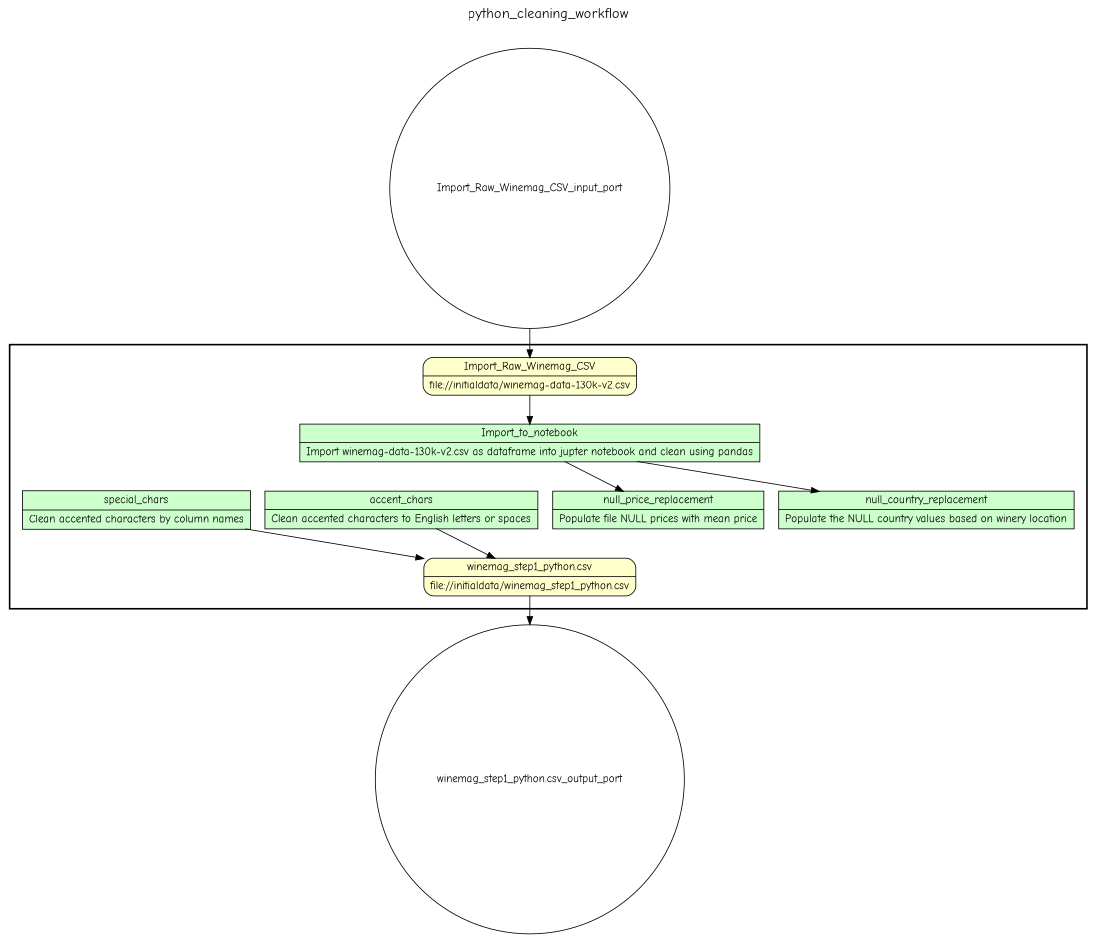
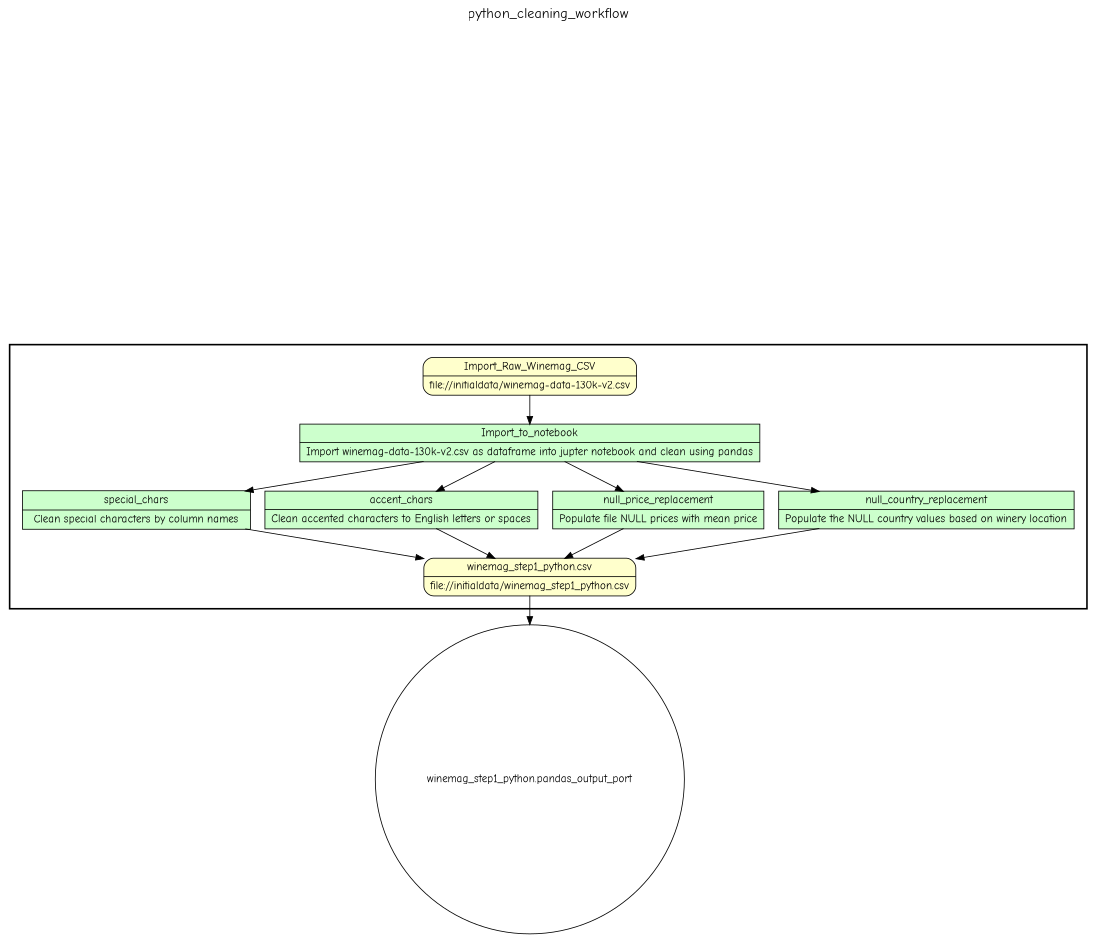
node "Import_Raw_Winemag_CSV_input_port": removed
edge "Import_to_notebook" -> "accent_chars": added
edge "Import_to_notebook" -> "special_chars": added
node "special_chars": text "Clean accented characters by column names" -> "Clean special characters by column names"
edge "null_price_replacement" -> "winemag_step1_python.csv": added
edge "null_country_replacement" -> "winemag_step1_python.csv": added
node "winemag_step1_python.csv_output_port": label "winemag_step1_python.csv_output_port" -> "winemag_step1_python.pandas_output_port"
